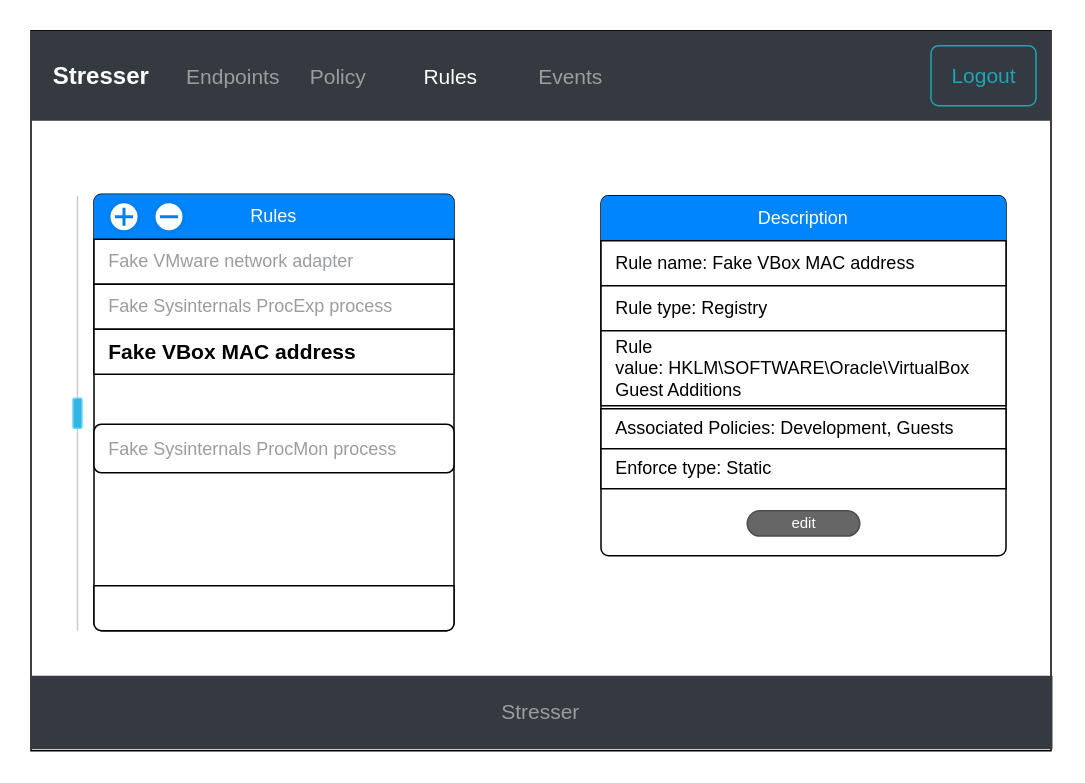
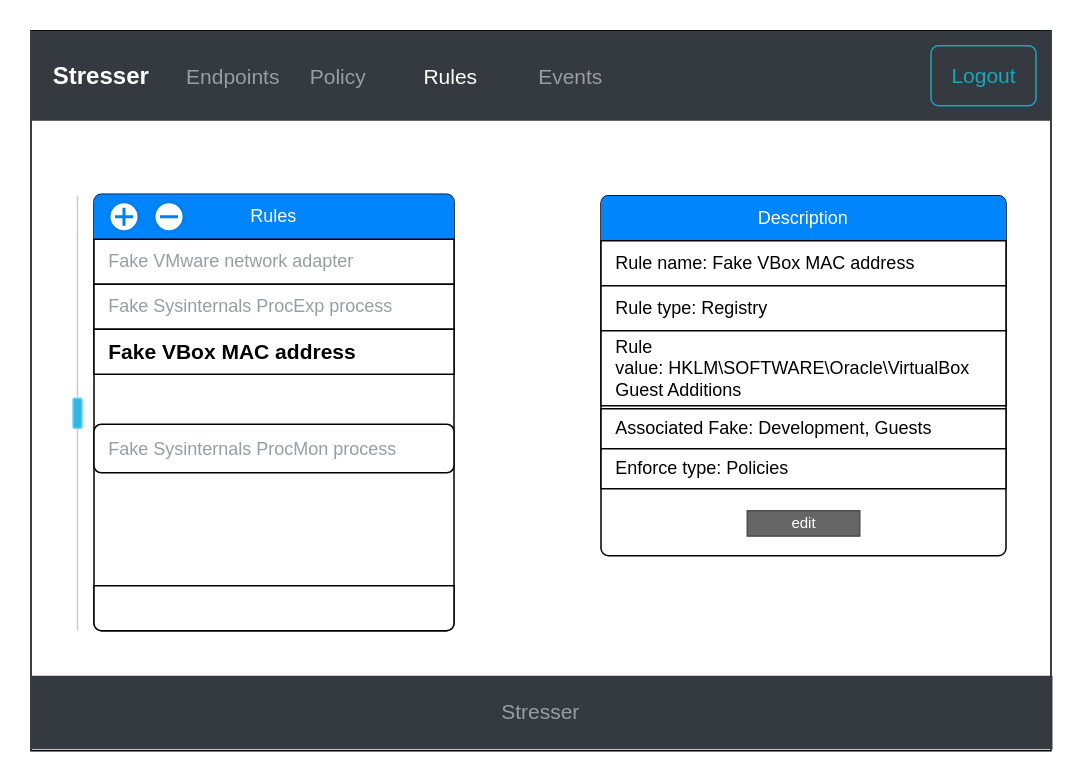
node "Associated Policies: Development, Guests": label "Associated Policies: Development, Guests" -> "Associated Fake: Development, Guests"
node "Enforce type: Static": label "Enforce type: Static" -> "Enforce type: Policies"
node "edit": shape rounded rectangle -> rectangle
